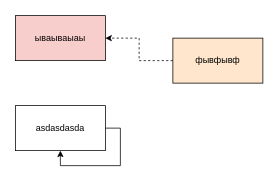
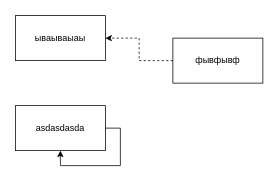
node "ываываыаы": fillcolor #f8cecc -> #ffffff
node "фывфывф": fillcolor #ffe6cc -> #ffffff
